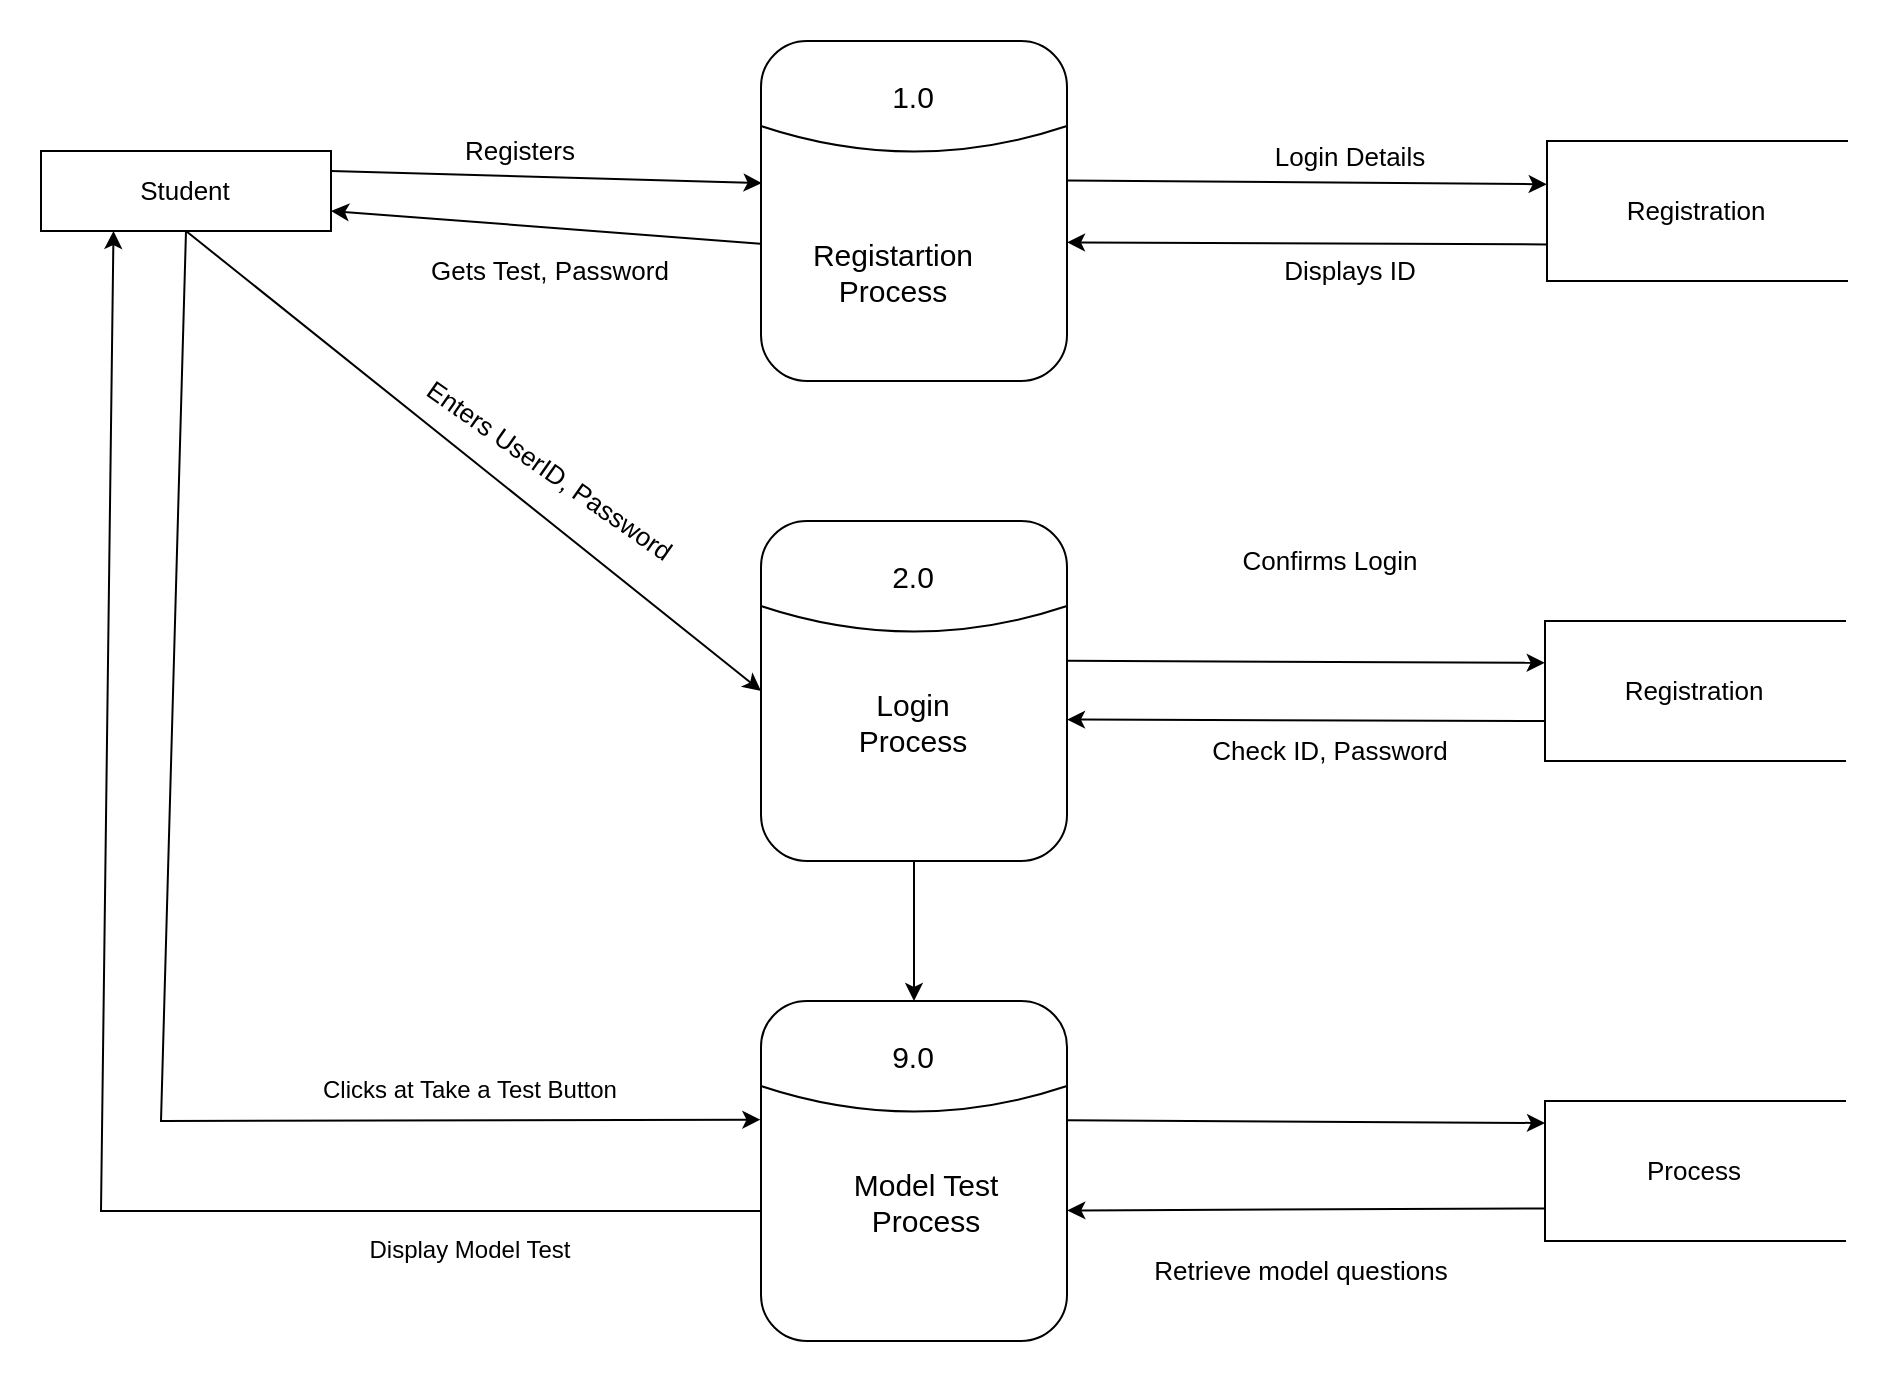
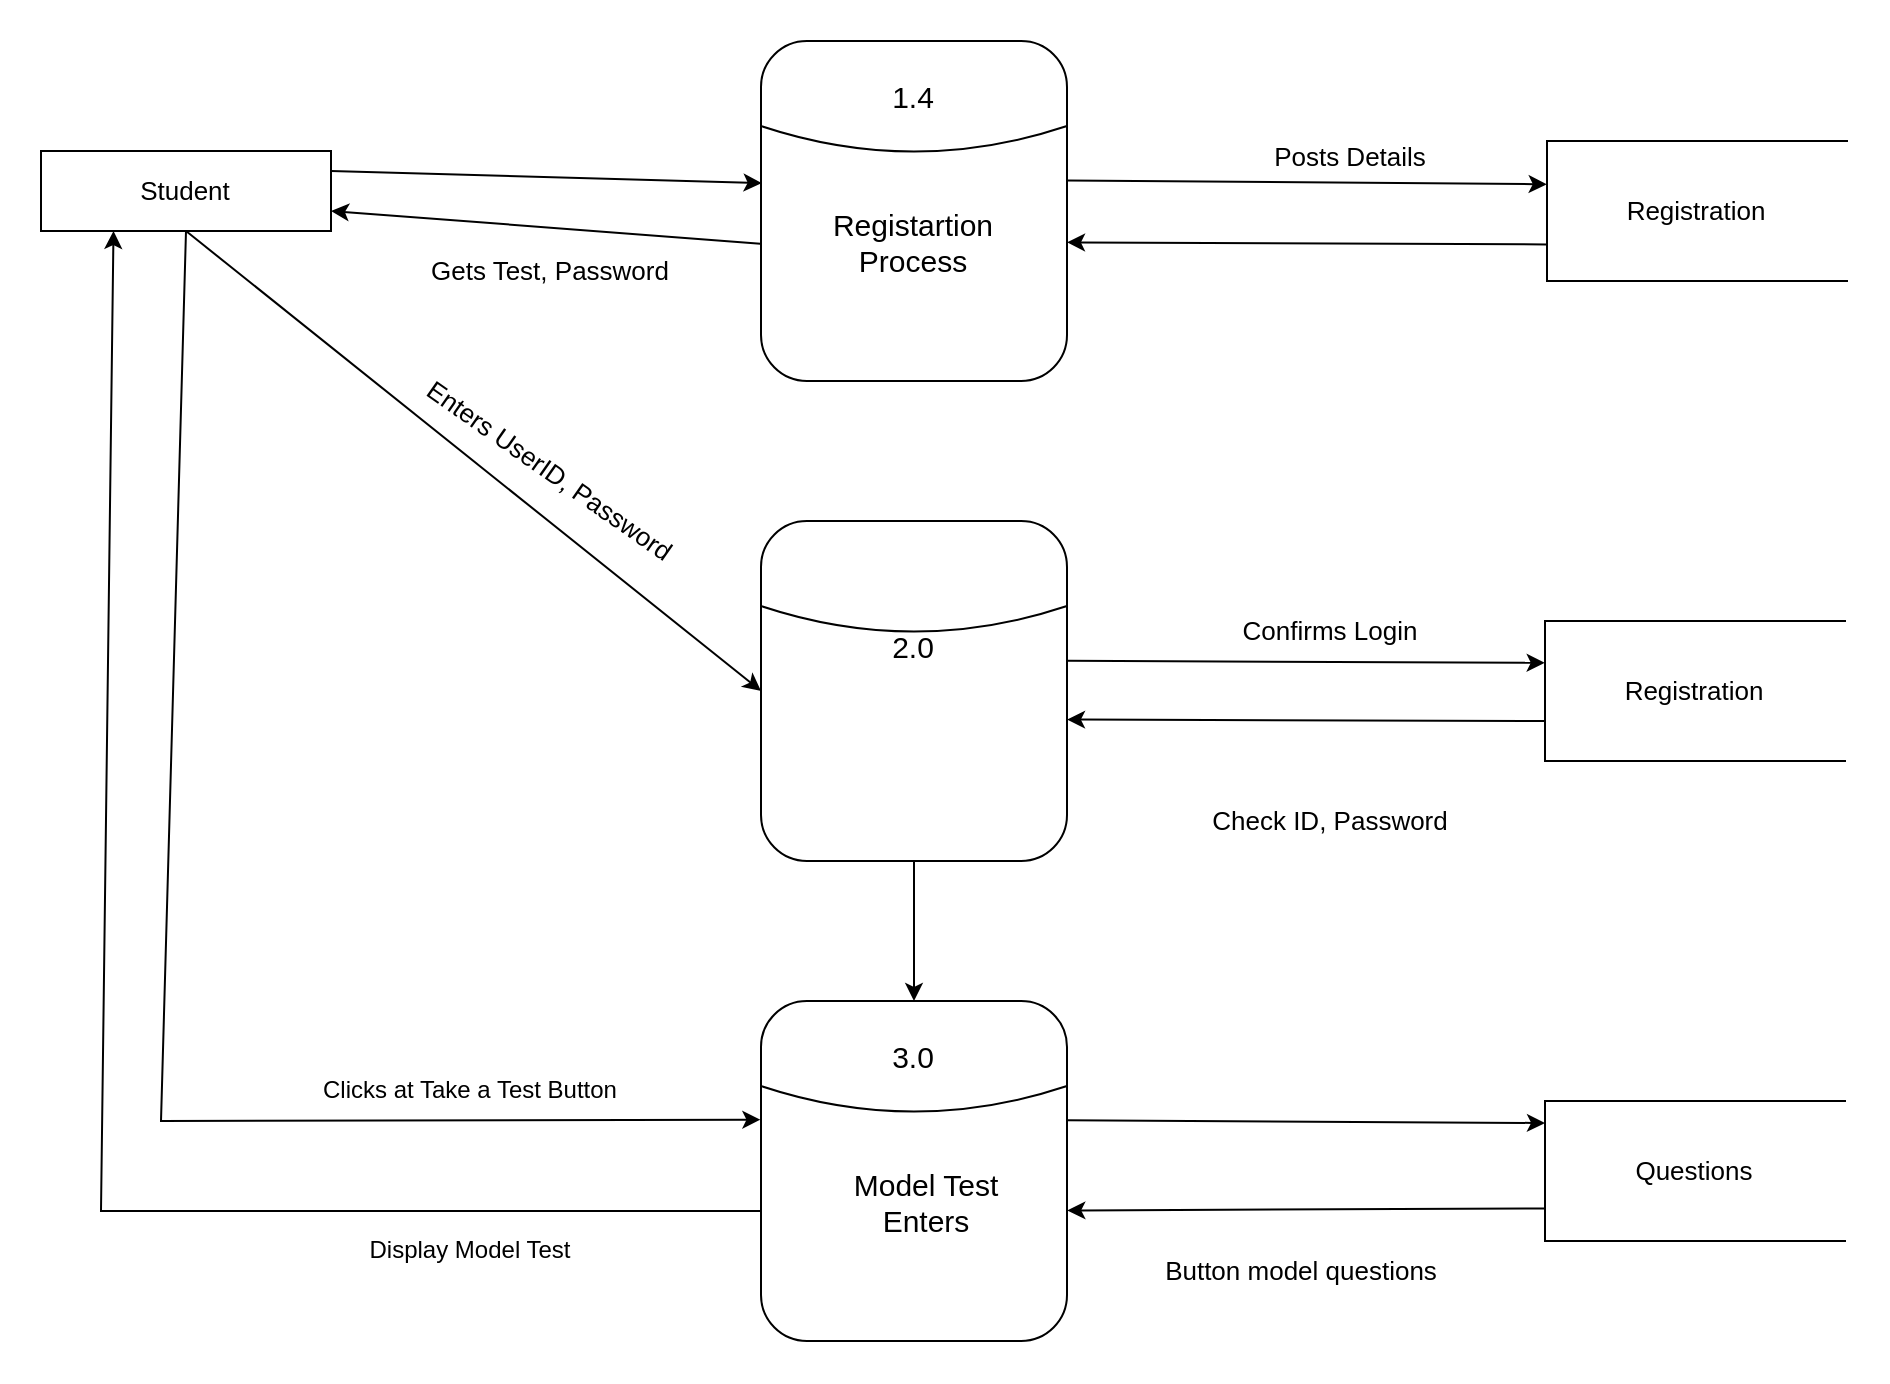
node "1.0": label "1.0" -> "1.4"
node "Registers": removed
node "Login Details": label "Login Details" -> "Posts Details"
node "Displays ID": removed
node "Registartion Process": moved (894, 273) -> (914, 243)
node "Confirms Login": moved (1331, 561) -> (1331, 631)
node "2.0": moved (914, 578) -> (914, 648)
node "Login Process": removed
node "Check ID, Password": moved (1331, 751) -> (1331, 821)
node "9.0": label "9.0" -> "3.0"
node "Process": label "Process" -> "Questions"
node "Model Test Process": label "Model Test Process" -> "Model Test Enters"
node "Retrieve model questions": label "Retrieve model questions" -> "Button model questions"
